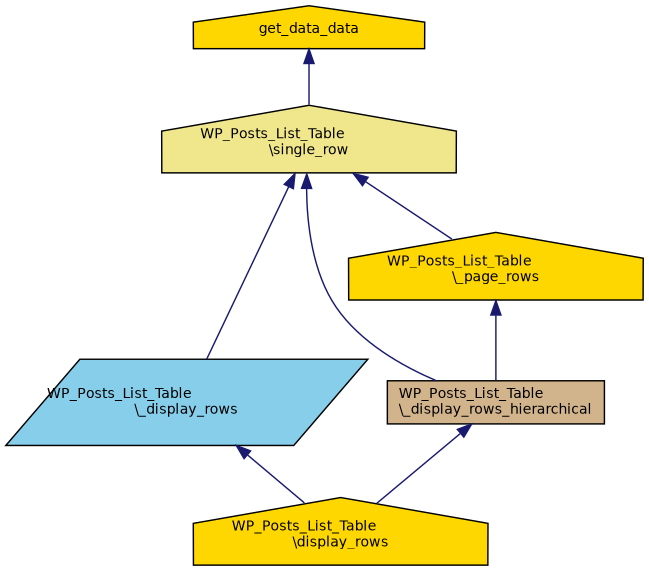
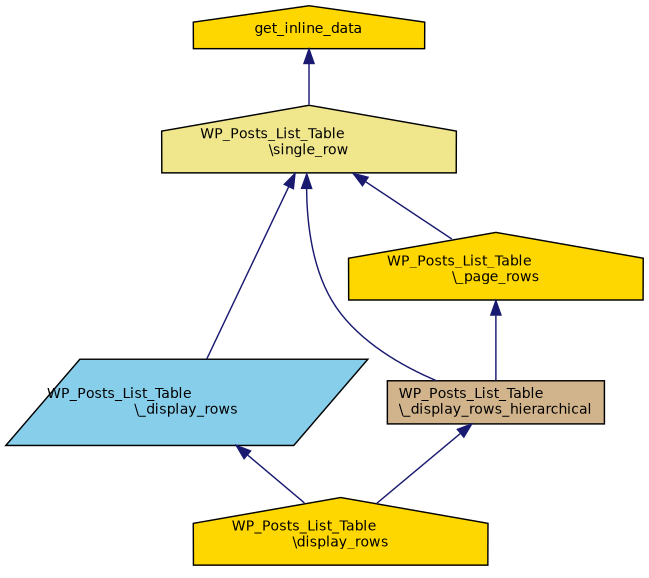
node "get_data_data": label "get_data_data" -> "get_inline_data"
